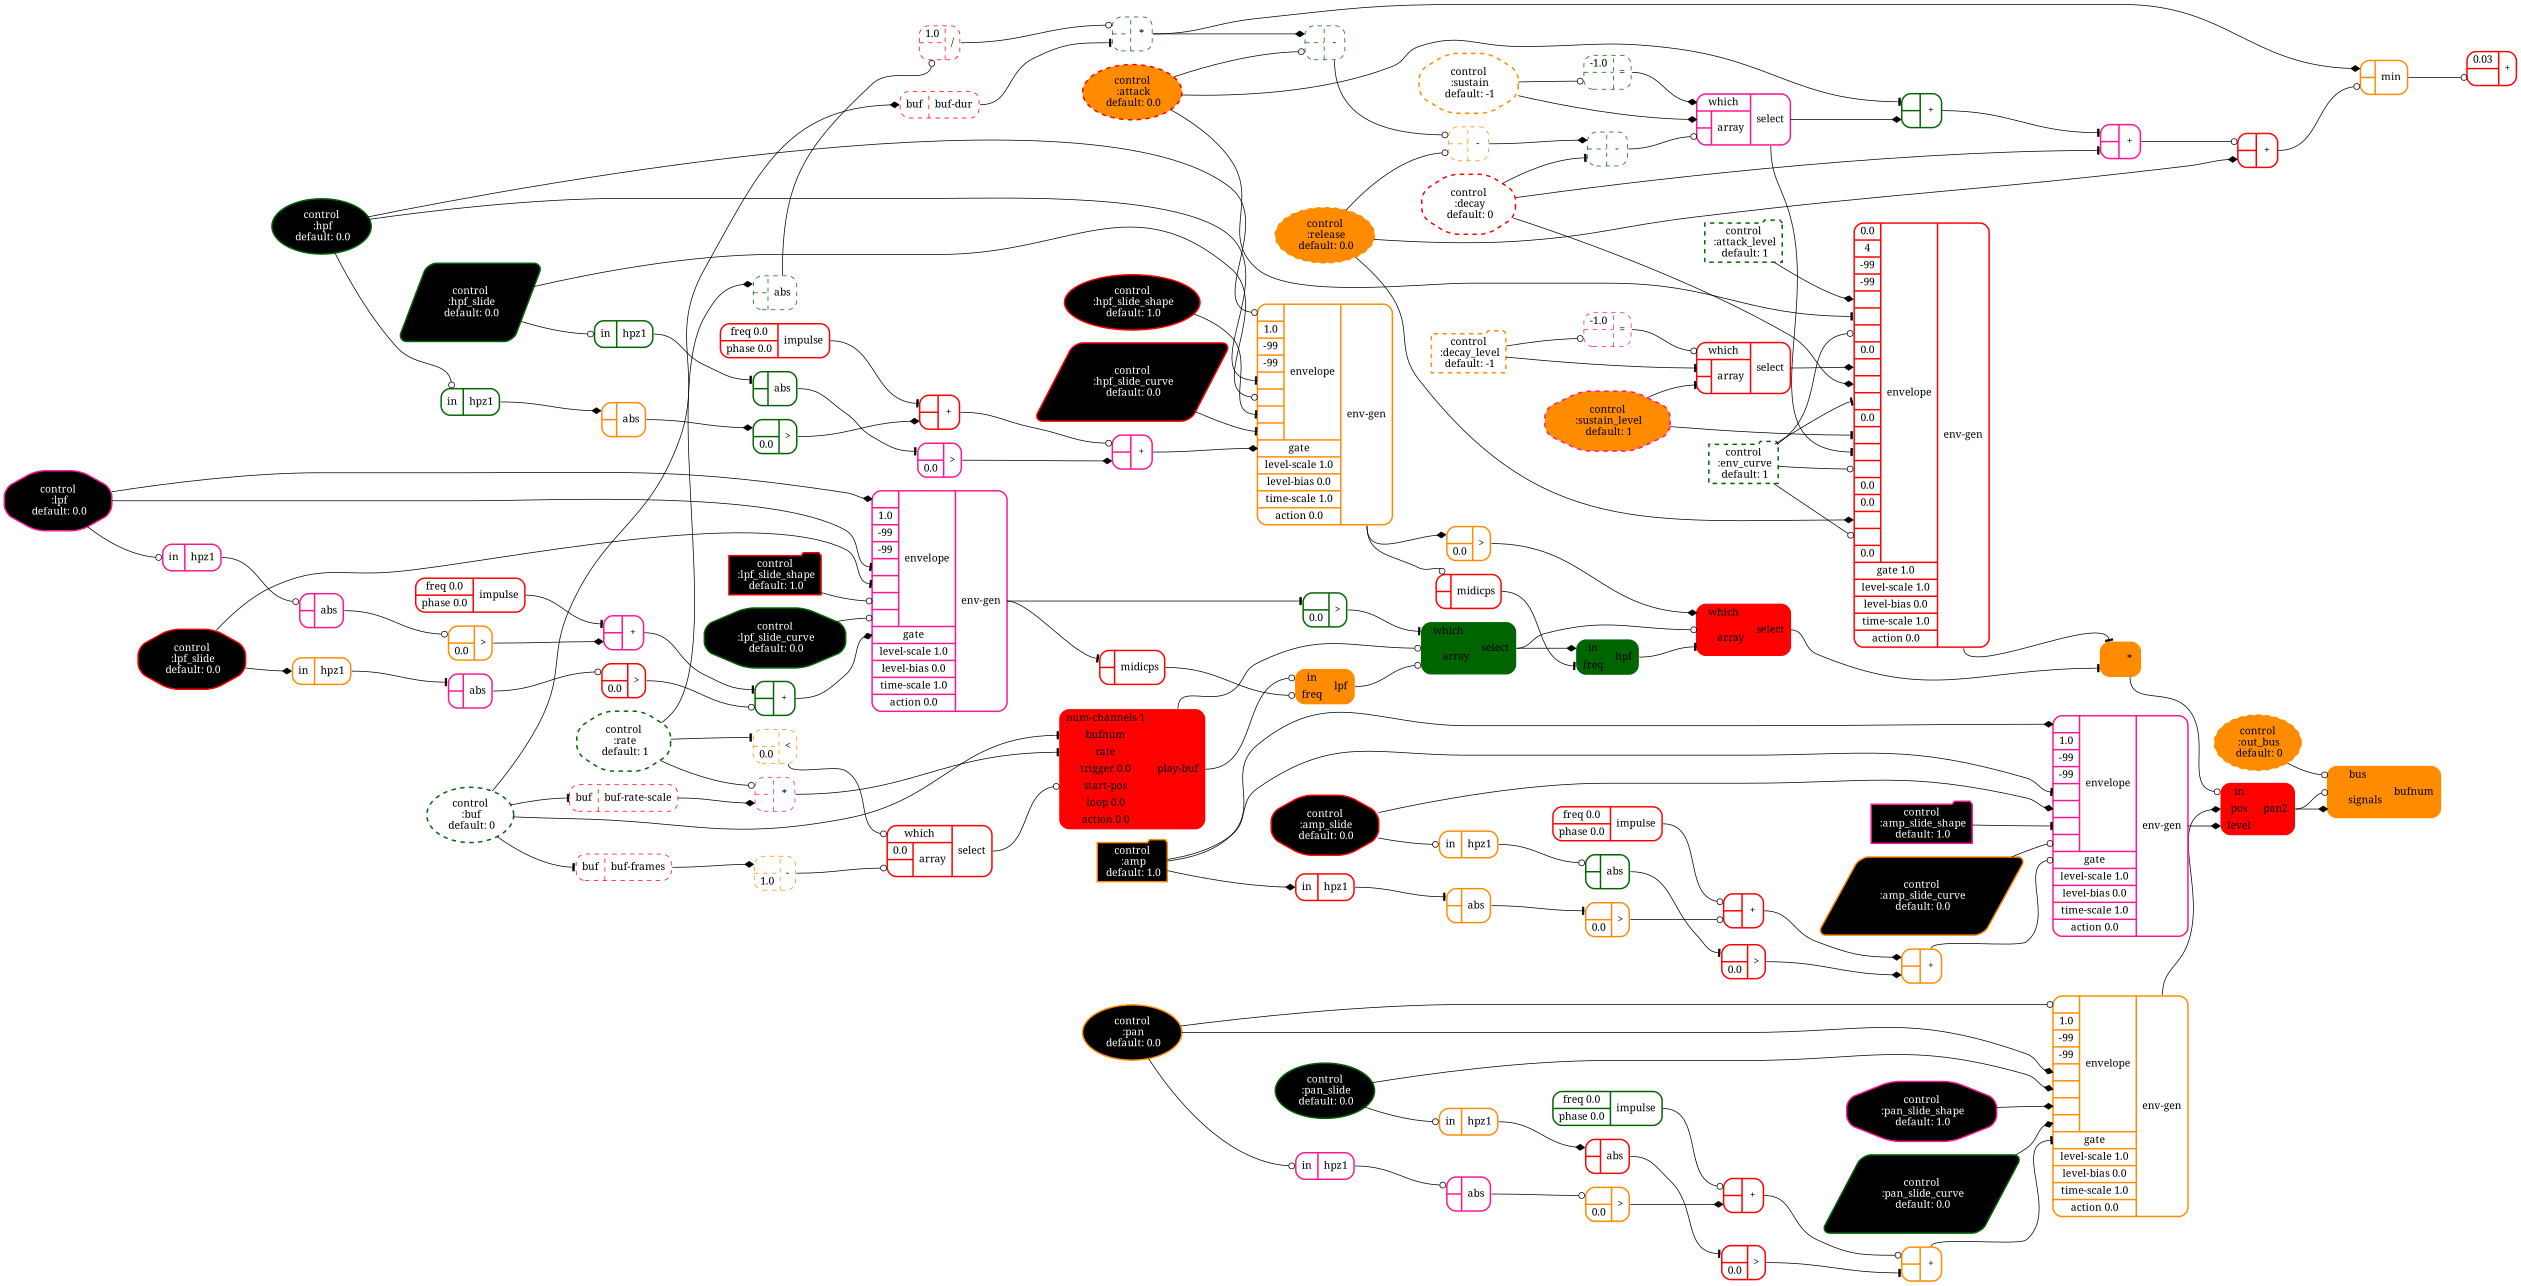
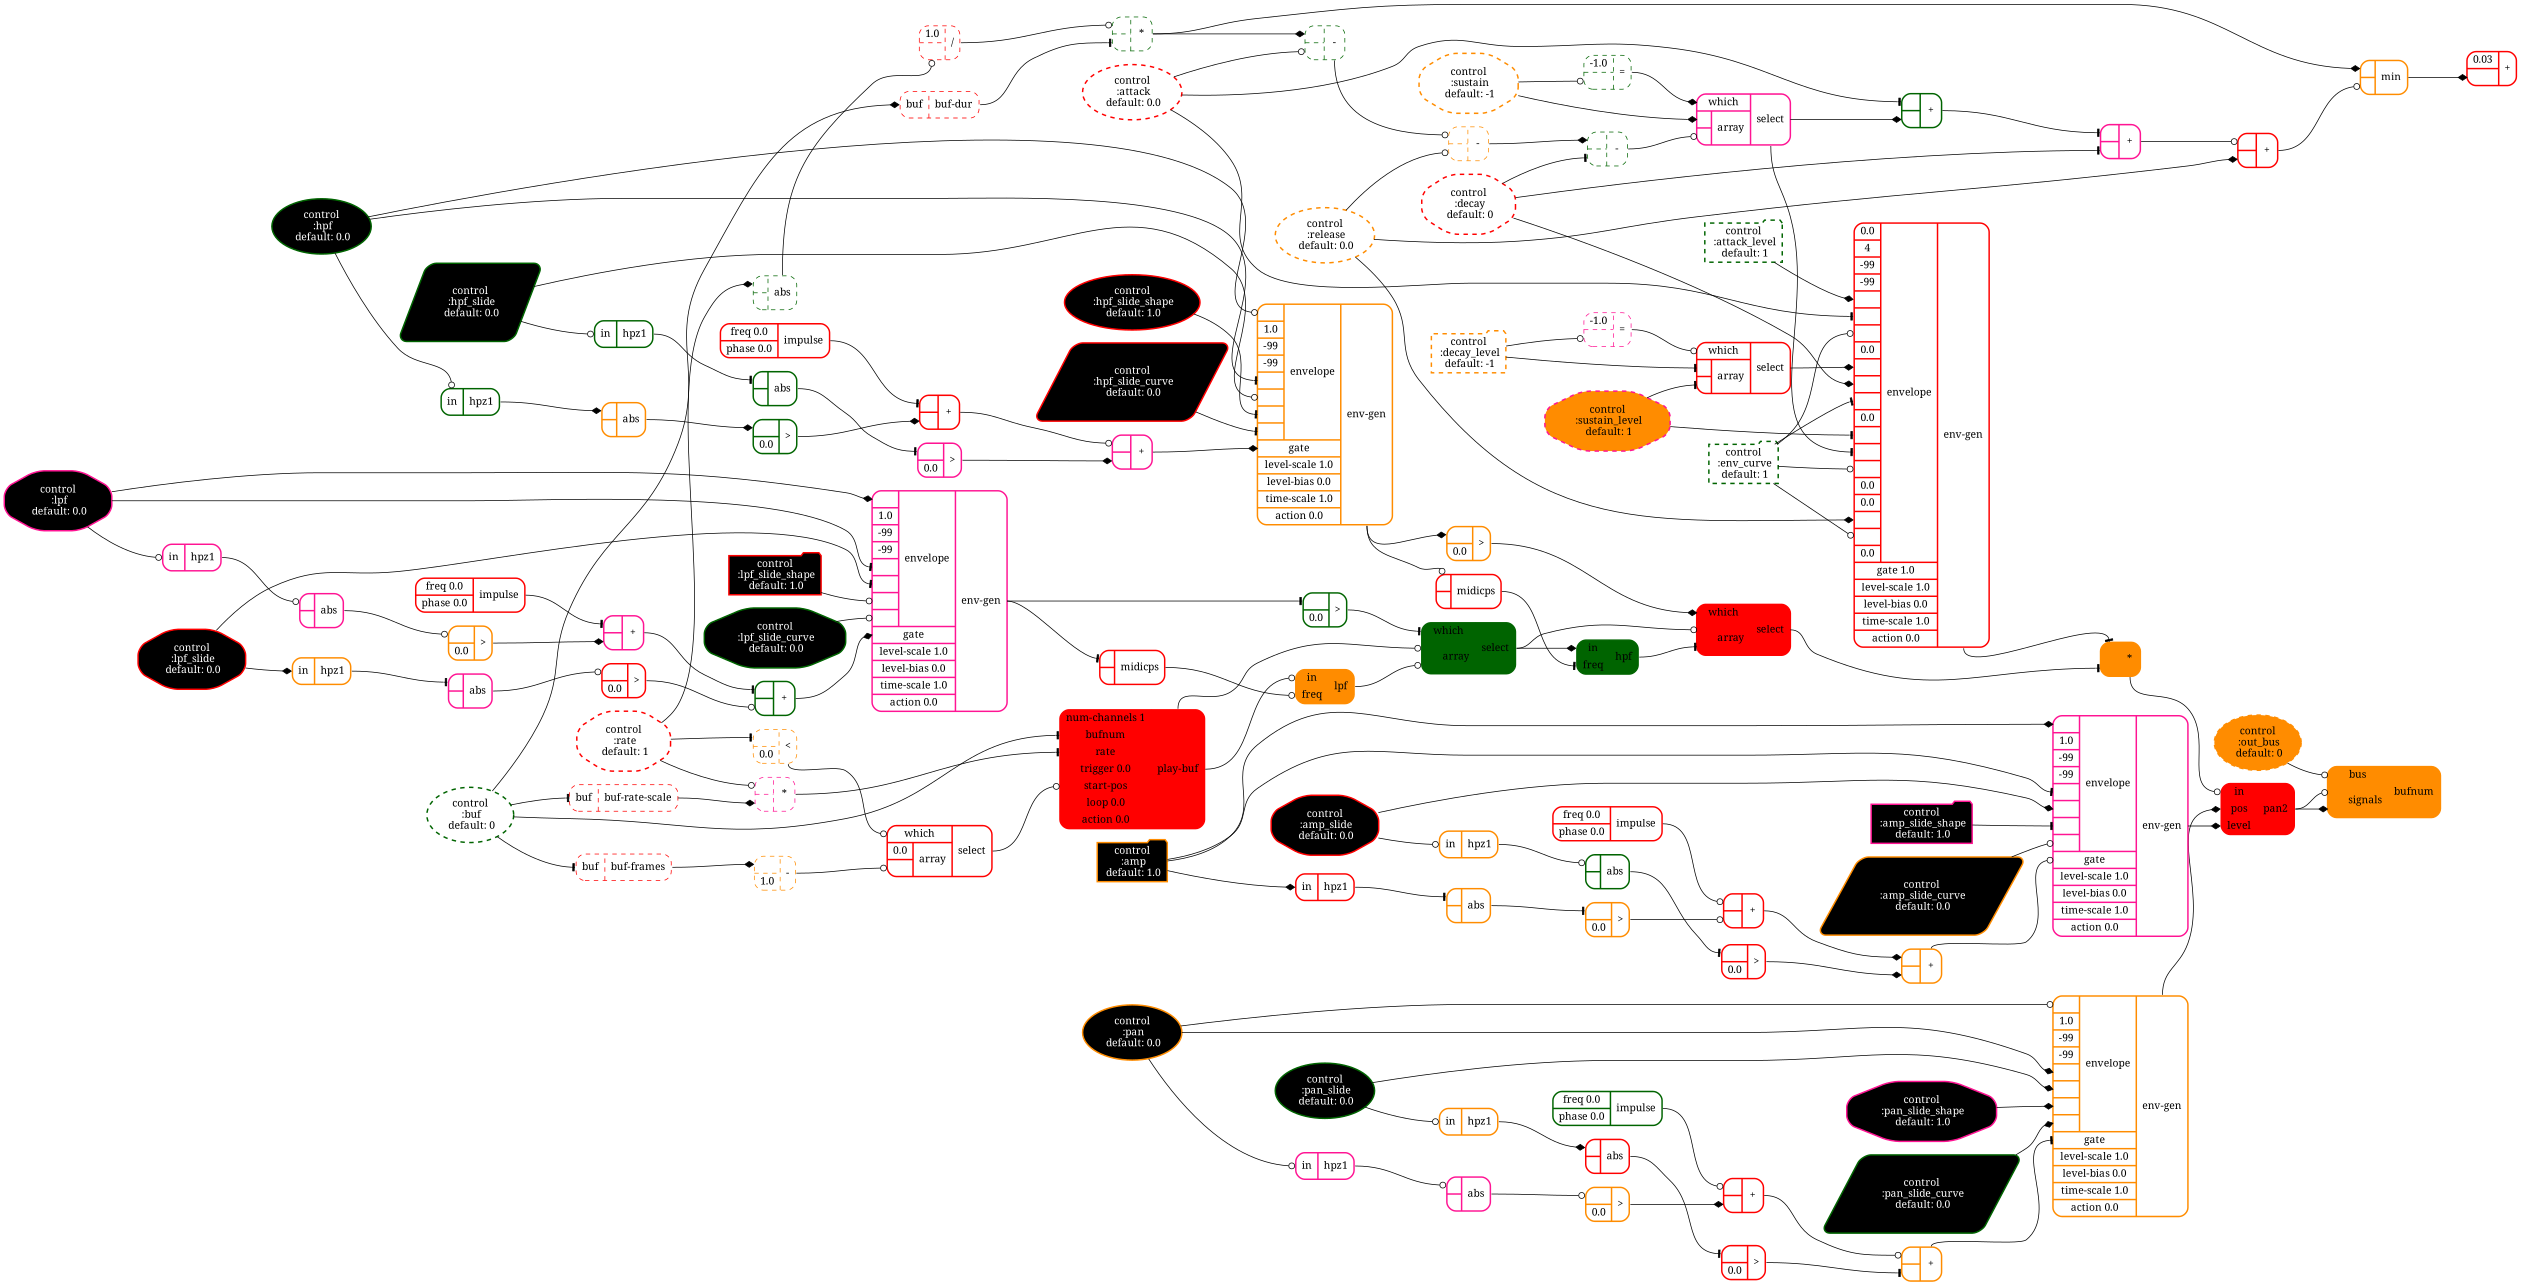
edge "min" -> "0.03": arrowhead odot -> diamond
node "control :attack default: 0.0": fillcolor darkorange -> white
node "control :release default: 0.0": fillcolor darkorange -> white
node "control :rate default: 1": color darkgreen -> red
